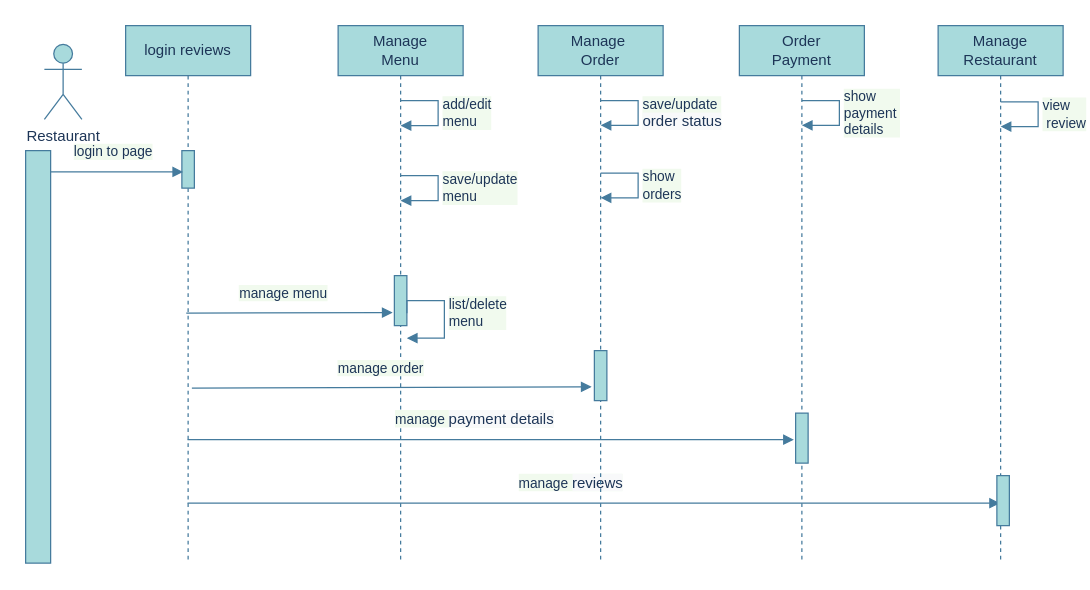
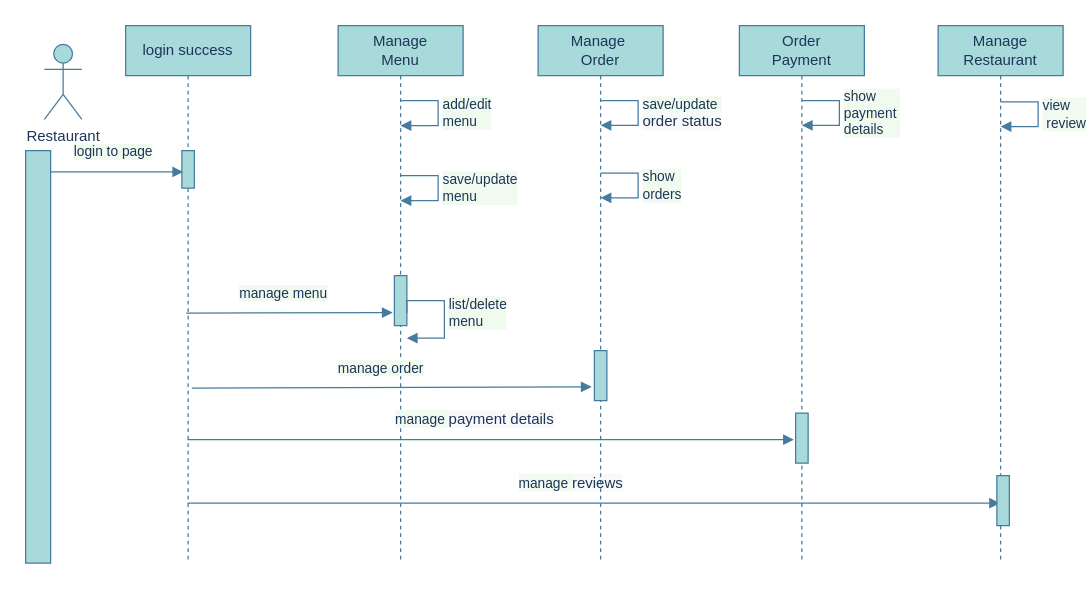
node "login reviews": label "login reviews" -> "login success"
